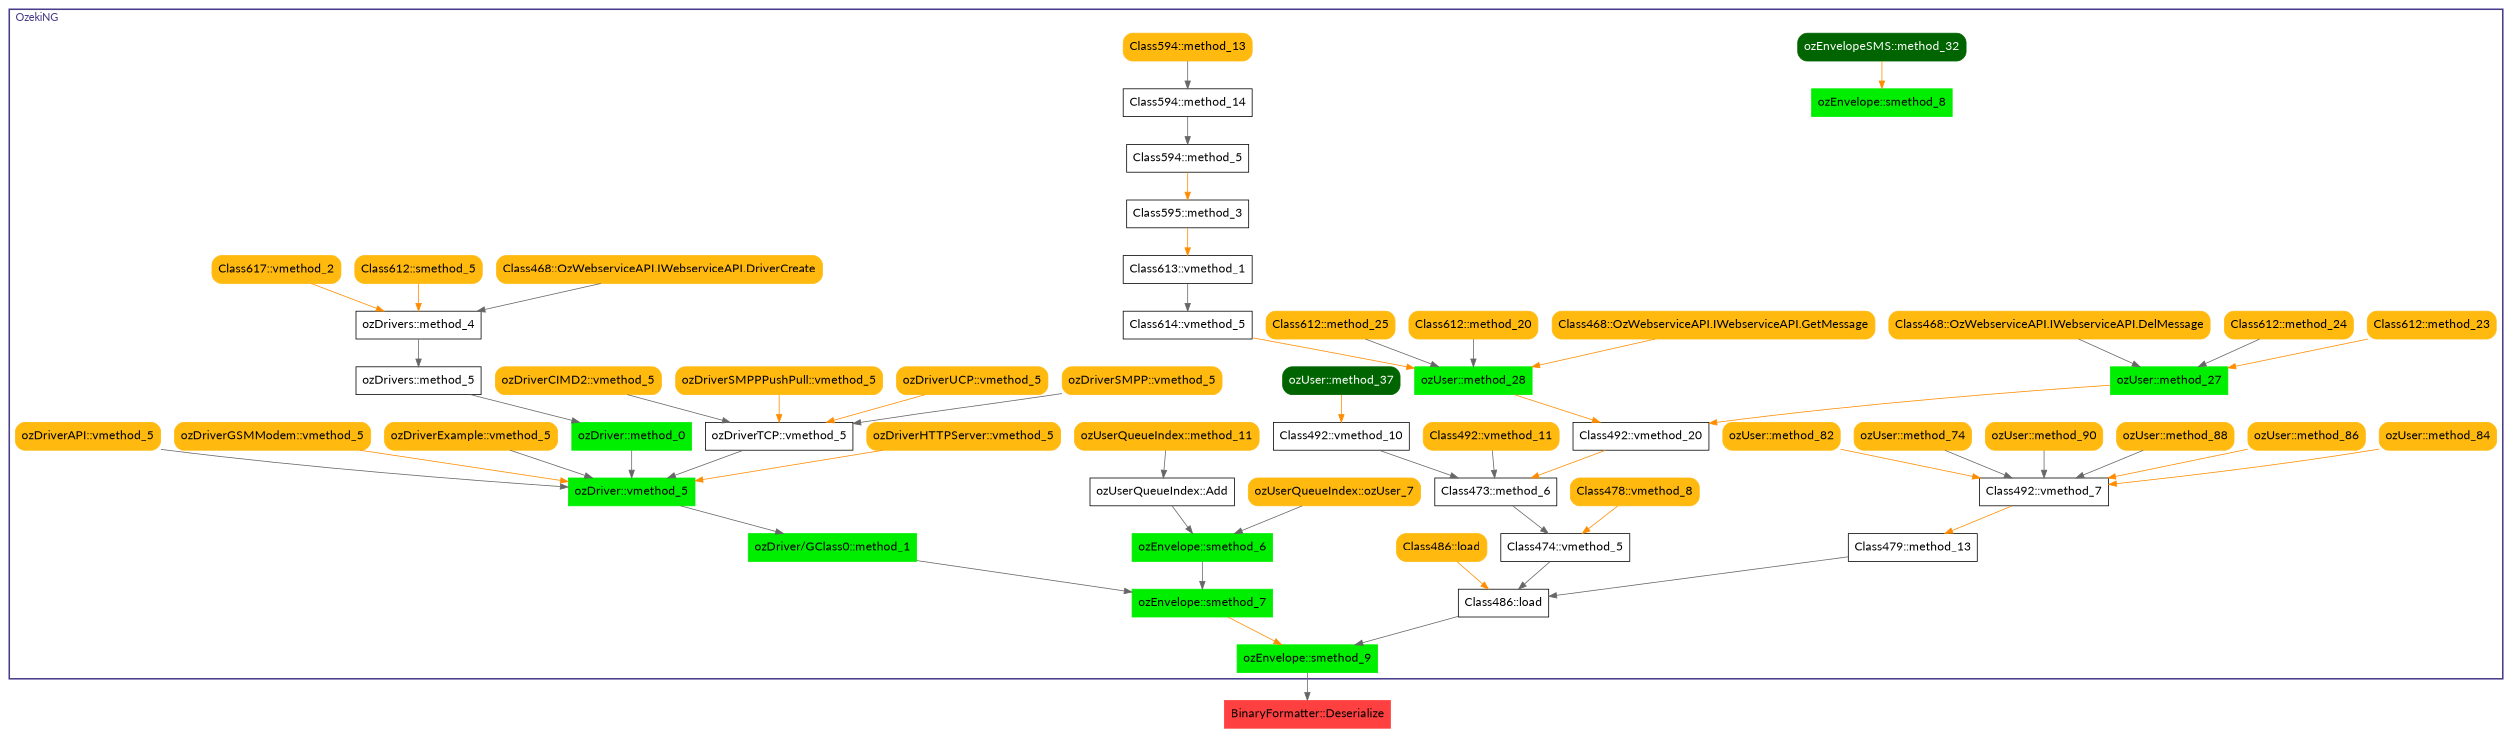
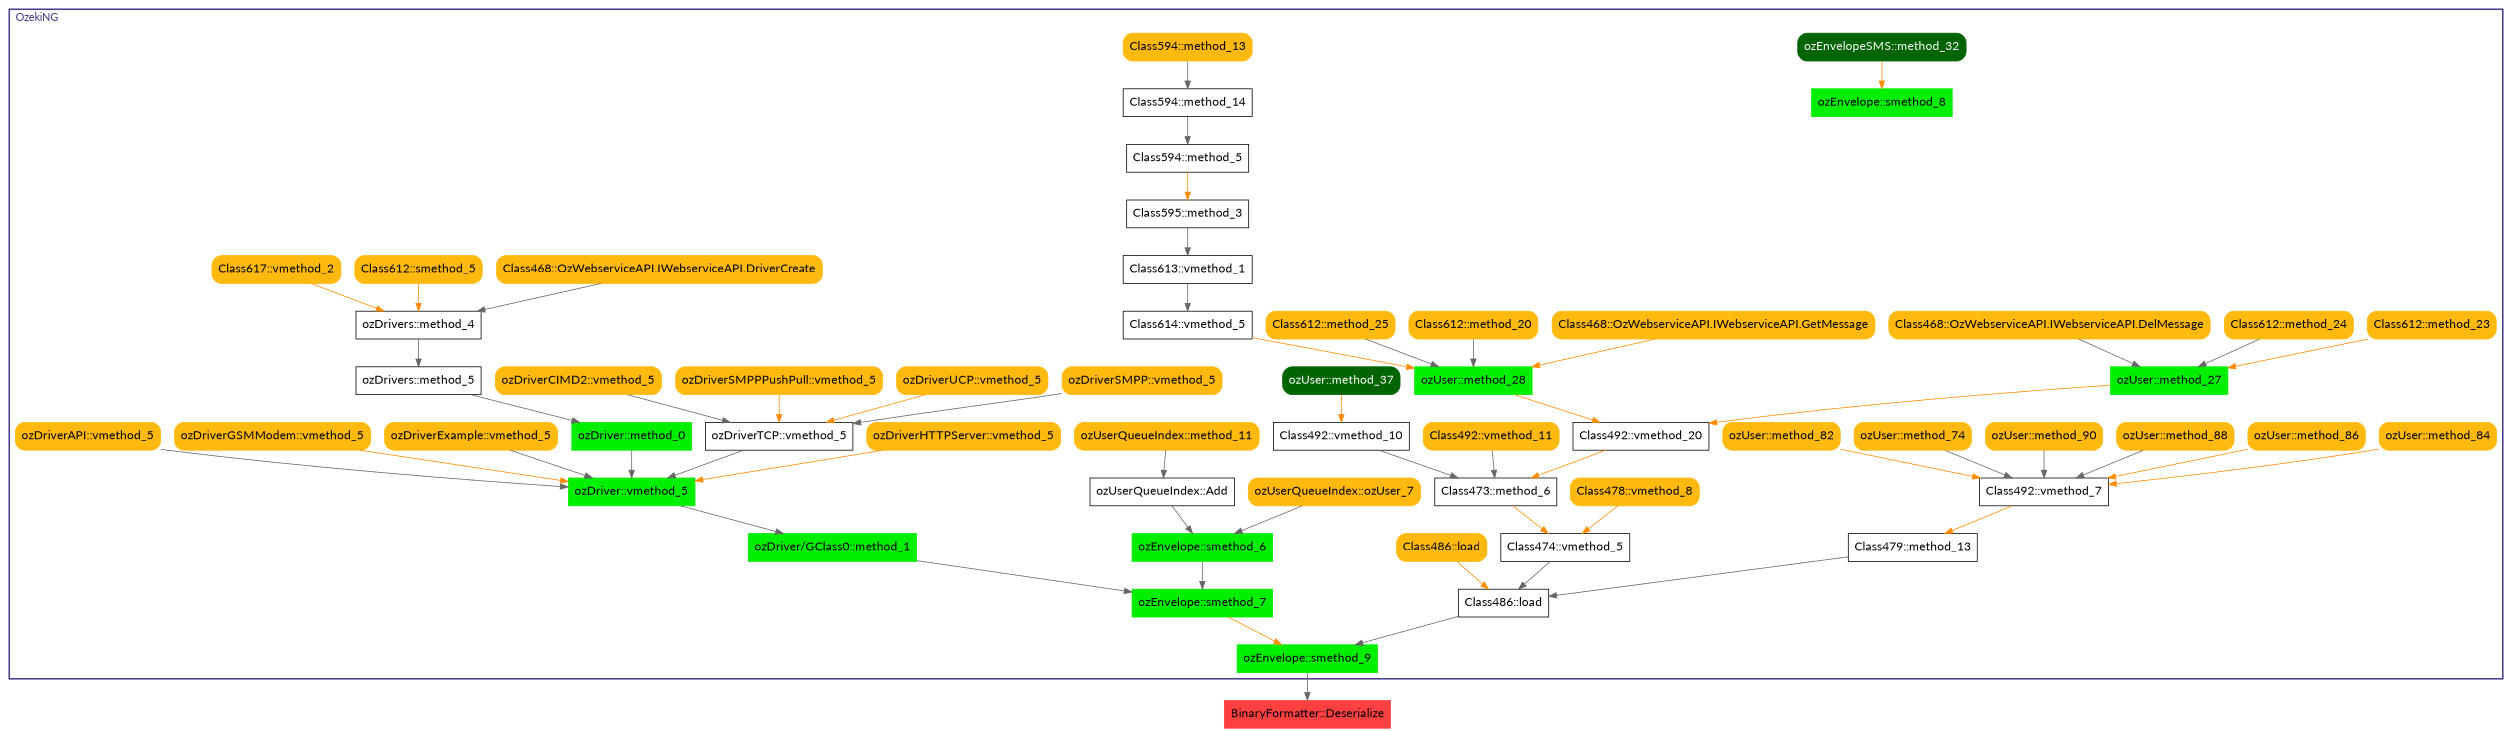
edge "Class595::method_3" -> "Class613::vmethod_1": color darkorange -> gray40
edge "Class473::method_6" -> "Class474::vmethod_5": color gray40 -> darkorange
